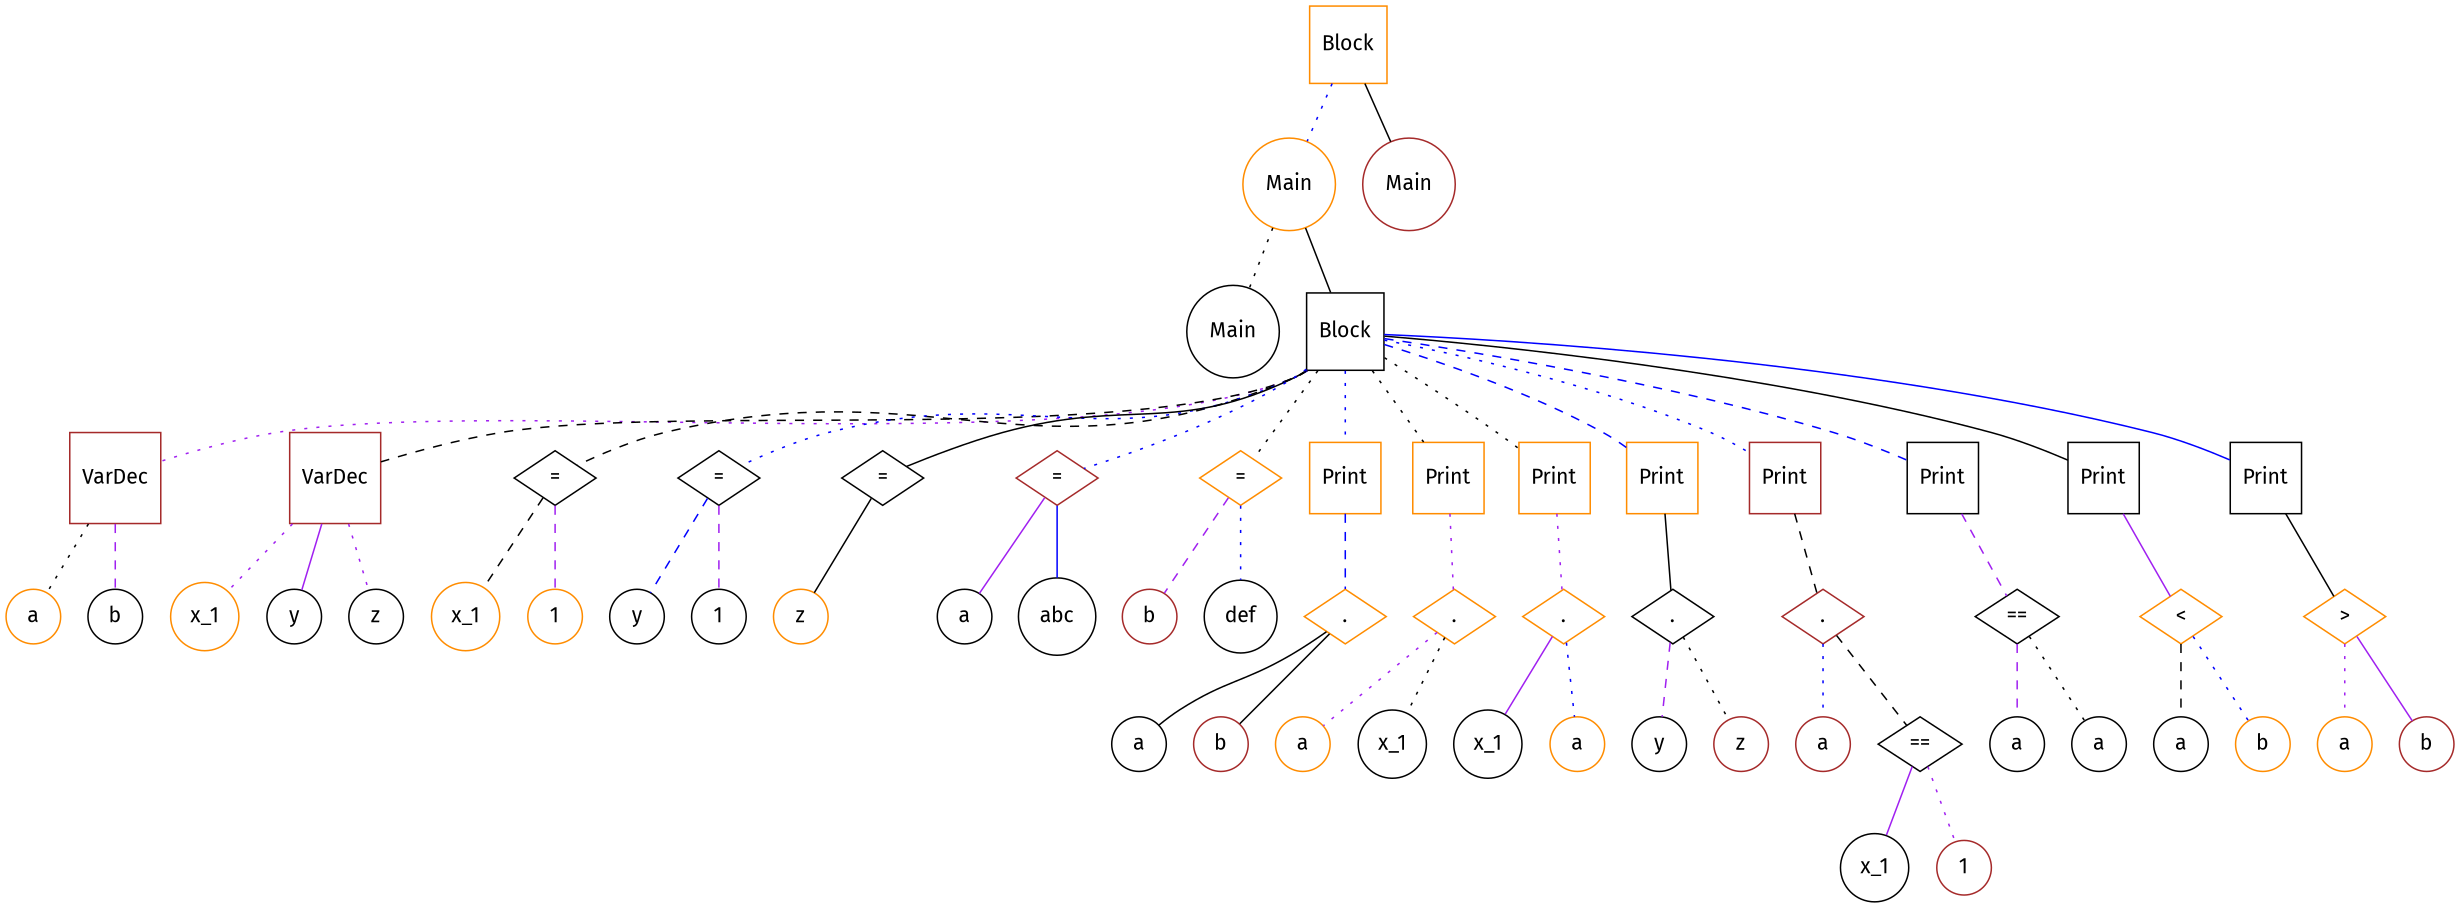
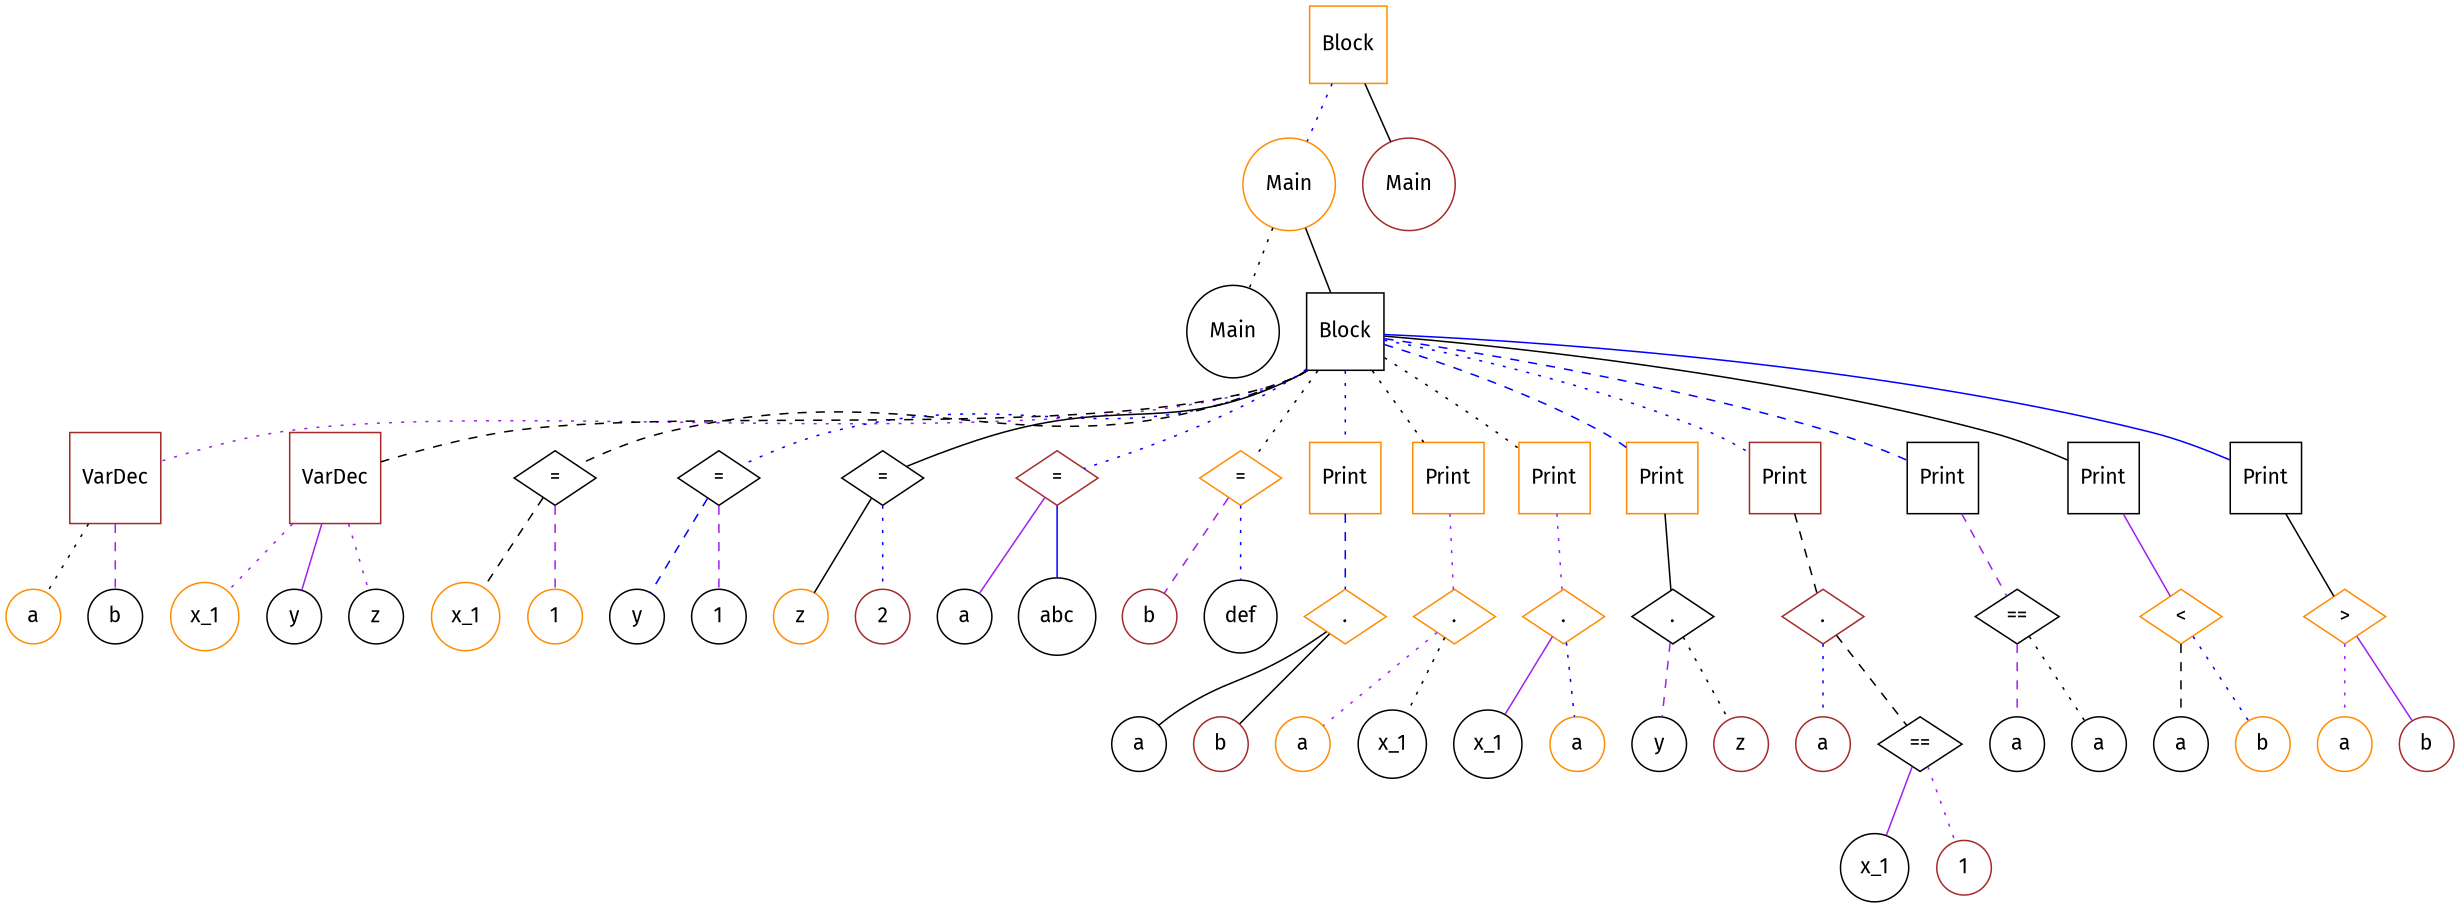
node "2": added
